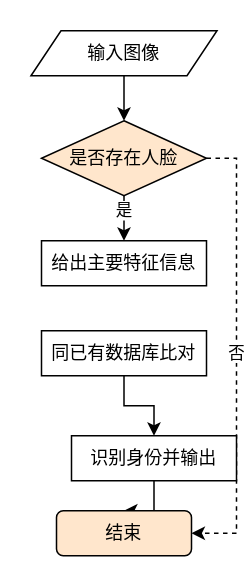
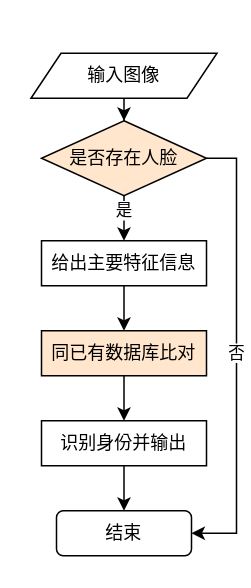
node "输入图像": moved (124, 53) -> (124, 76)
edge "是否存在人脸" -> "结束": style dashed -> solid
edge "给出主要特征信息" -> "同已有数据库比对": added
node "同已有数据库比对": fillcolor #ffffff -> #ffe6cc
node "识别身份并输出": moved (154, 458) -> (124, 443)
node "结束": fillcolor #ffe6cc -> #ffffff
